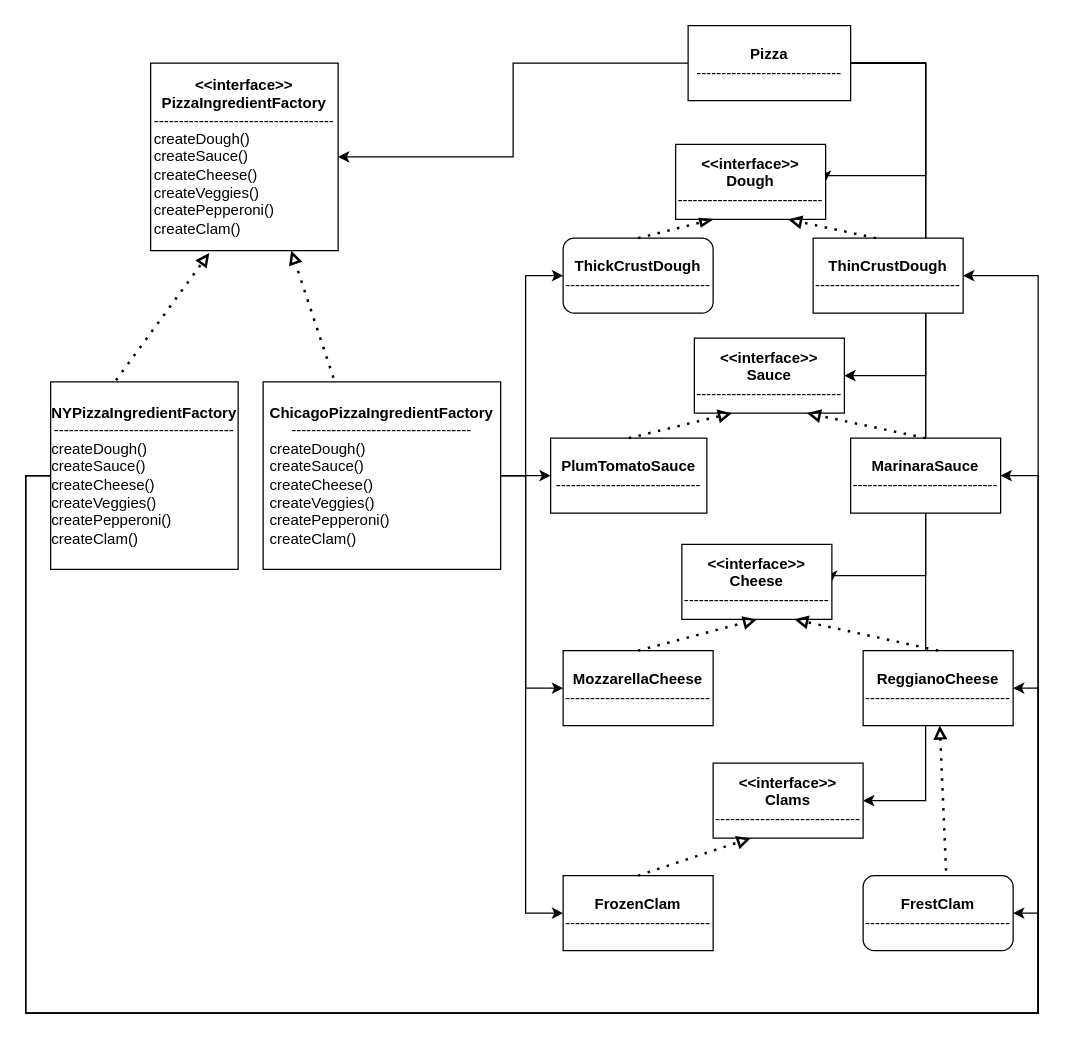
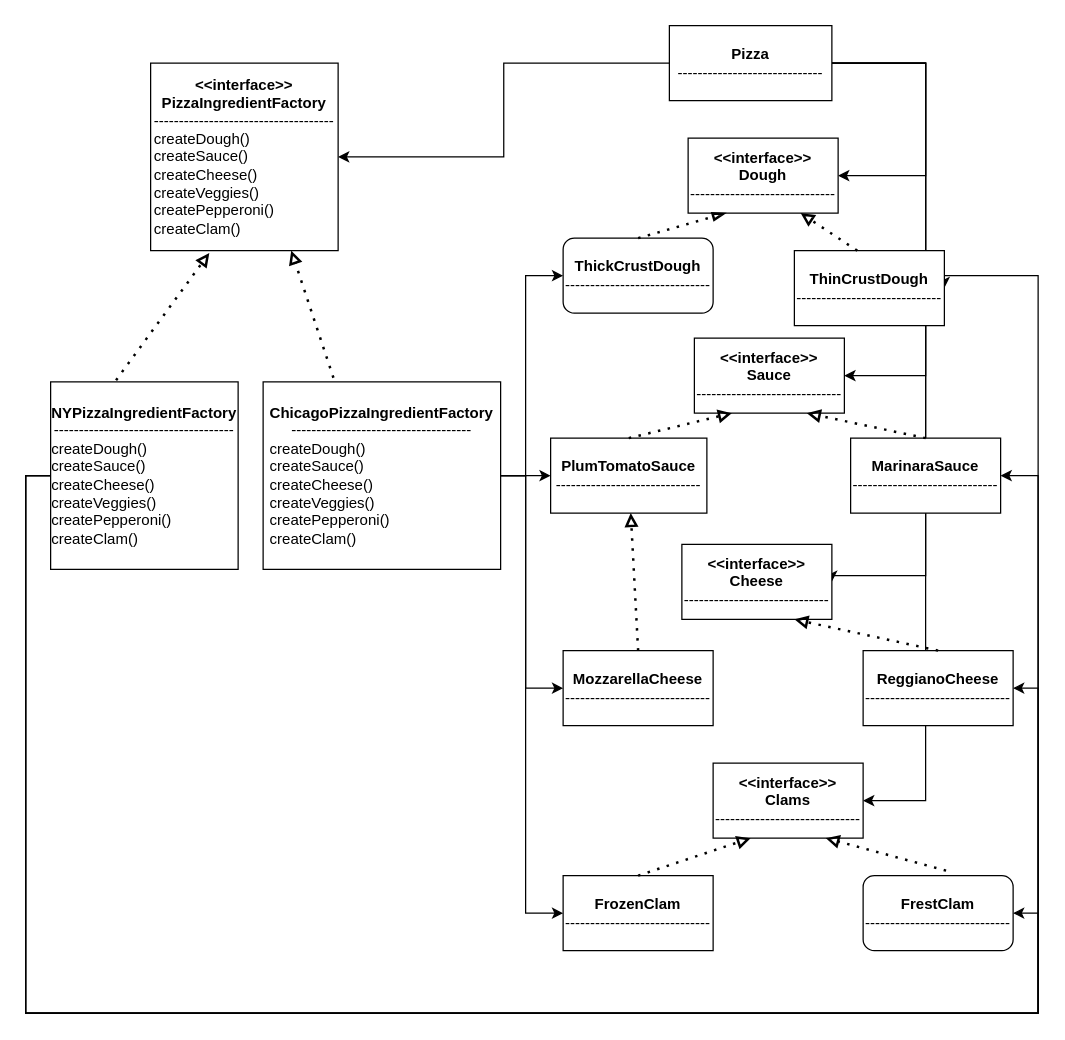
node "Pizza -----------------------------": moved (769, 63) -> (751, 63)
node "<<interface>> Dough -----------------------------": moved (751, 182) -> (763, 176)
node "ThinCrustDough -----------------------------": moved (888, 276) -> (869, 288)
edge "MozzarellaCheese -----------------------------" -> "<<interface>> Cheese -----------------------------": now "MozzarellaCheese -----------------------------" -> "PlumTomatoSauce -----------------------------"
edge "FrestClam -----------------------------" -> "ReggianoCheese -----------------------------": now "FrestClam -----------------------------" -> "<<interface>> Clams -----------------------------"
